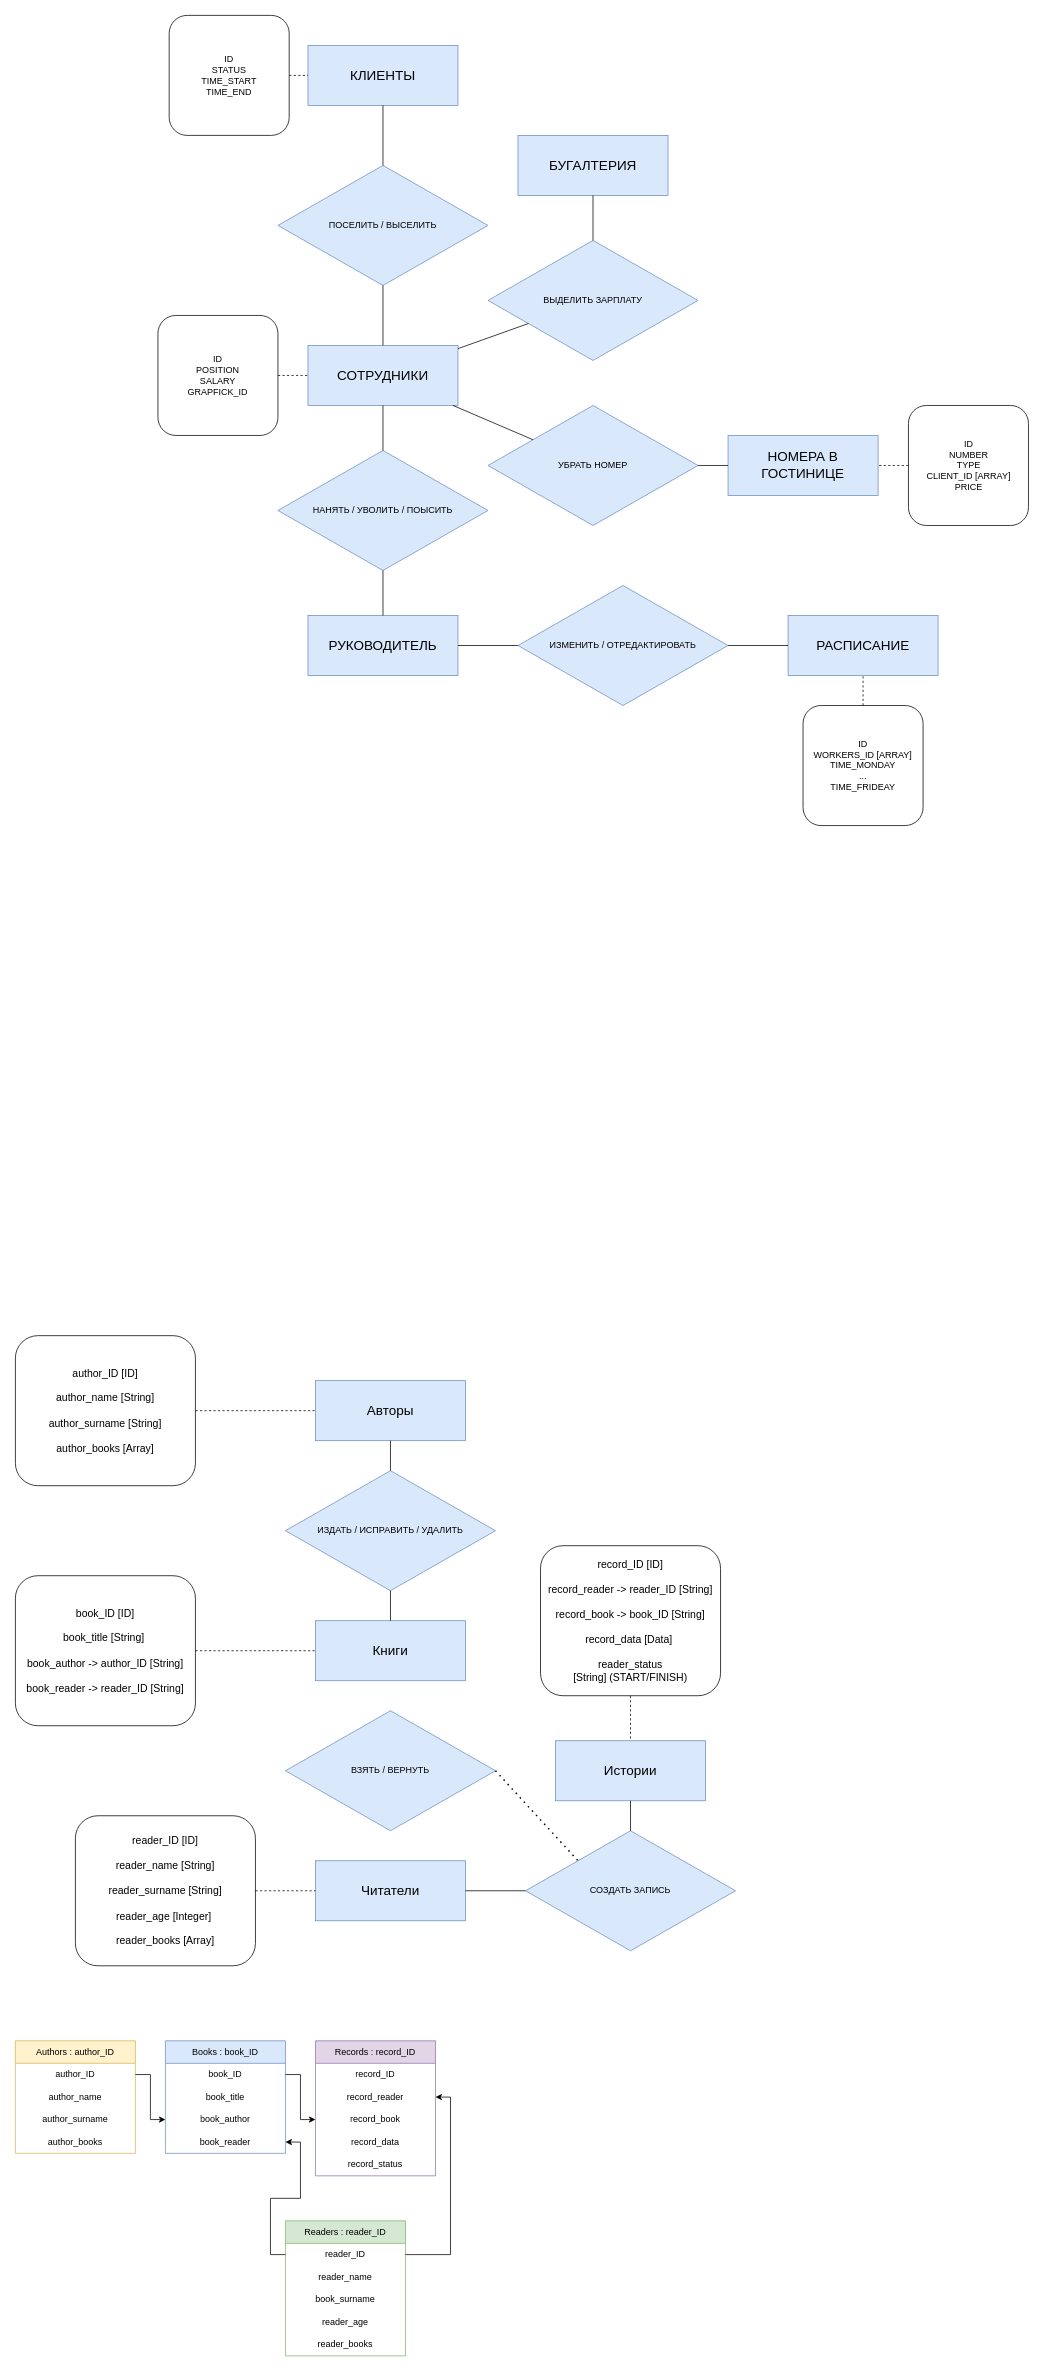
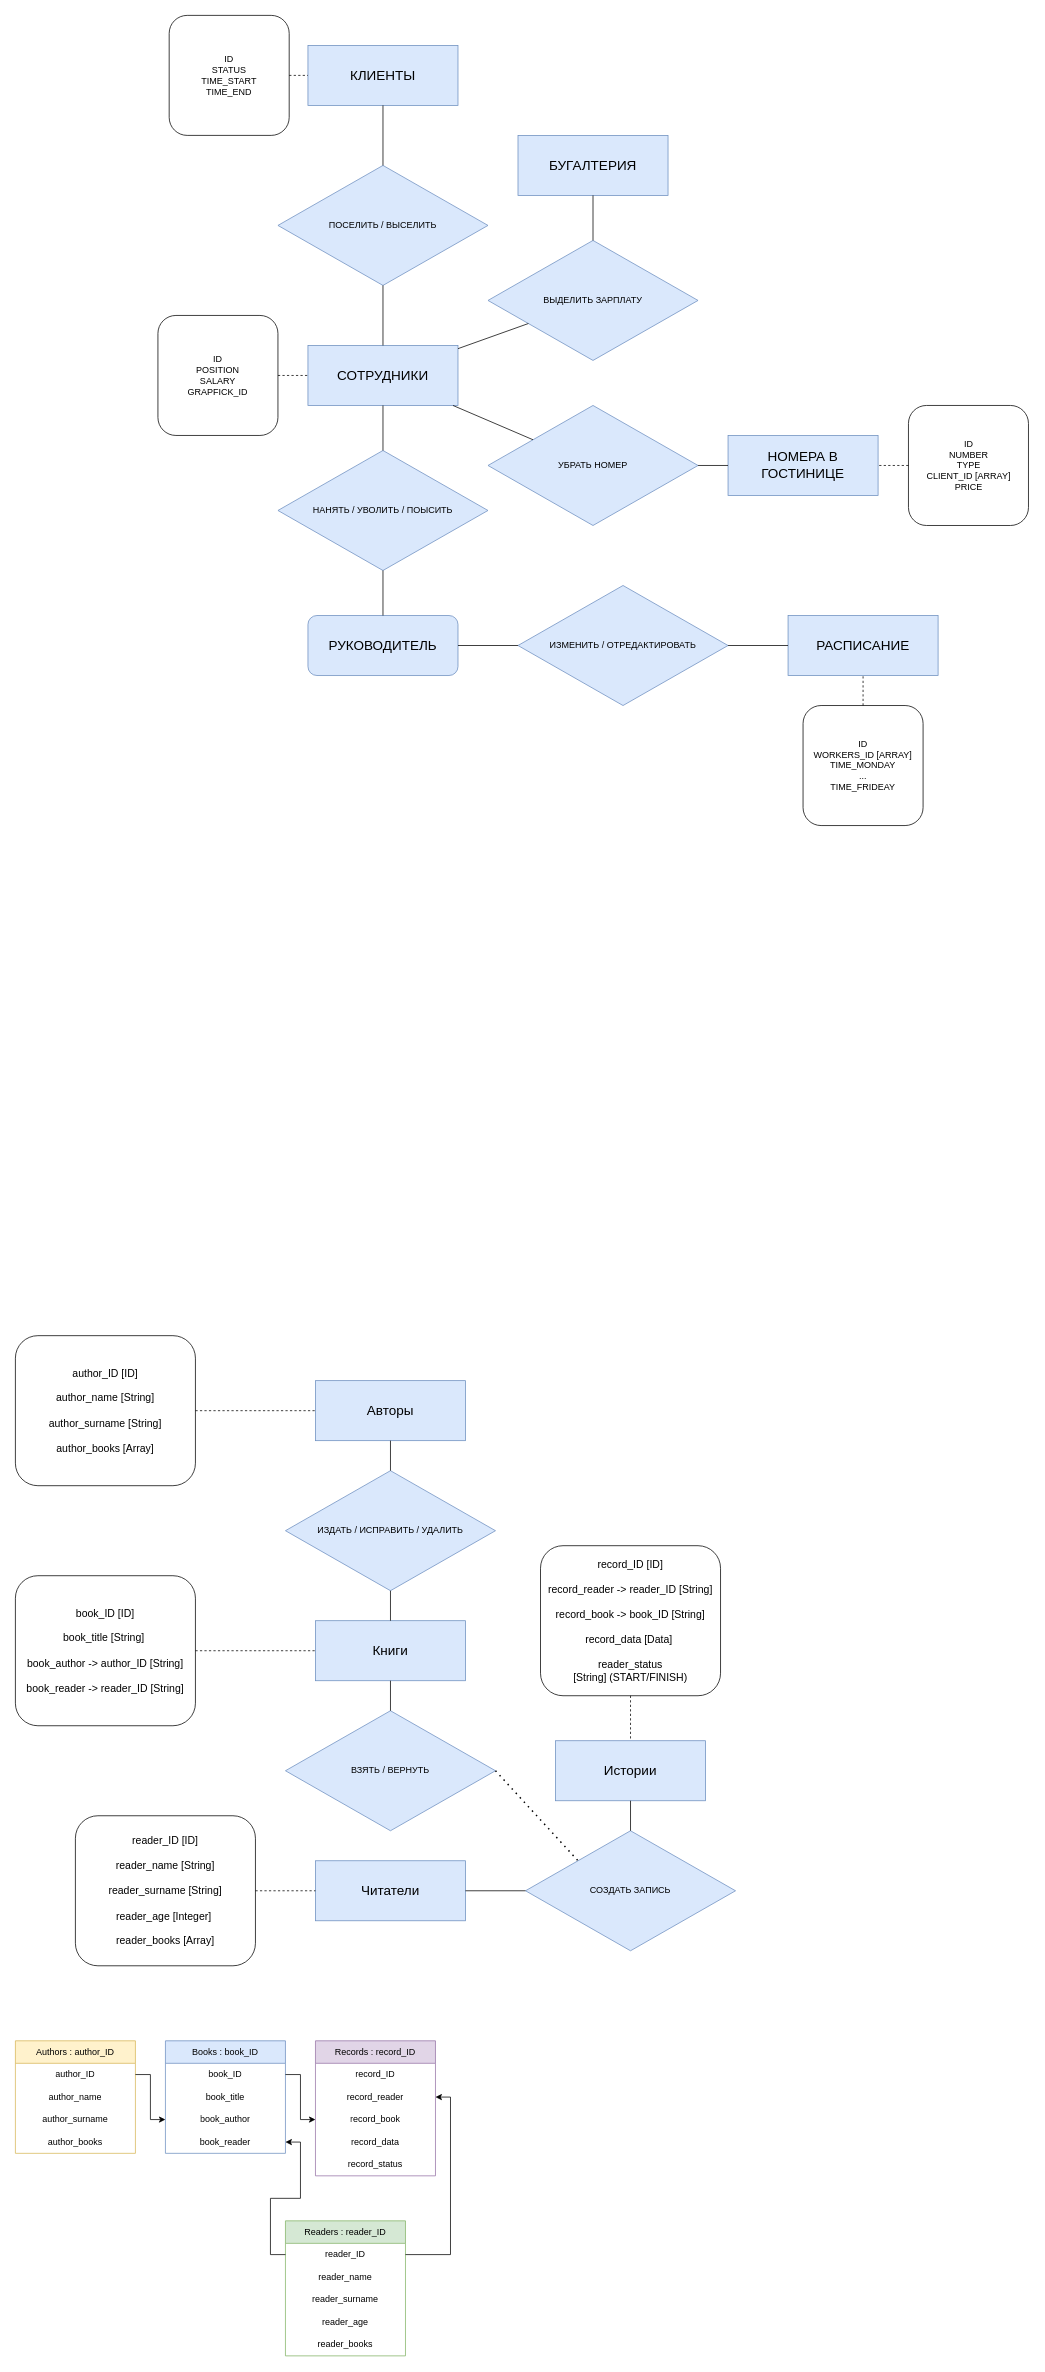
node "РУКОВОДИТЕЛЬ": shape rectangle -> rounded rectangle
edge "Книги" -- "ВЗЯТЬ / ВЕРНУТЬ": added
node "book_surname": label "book_surname" -> "reader_surname"
